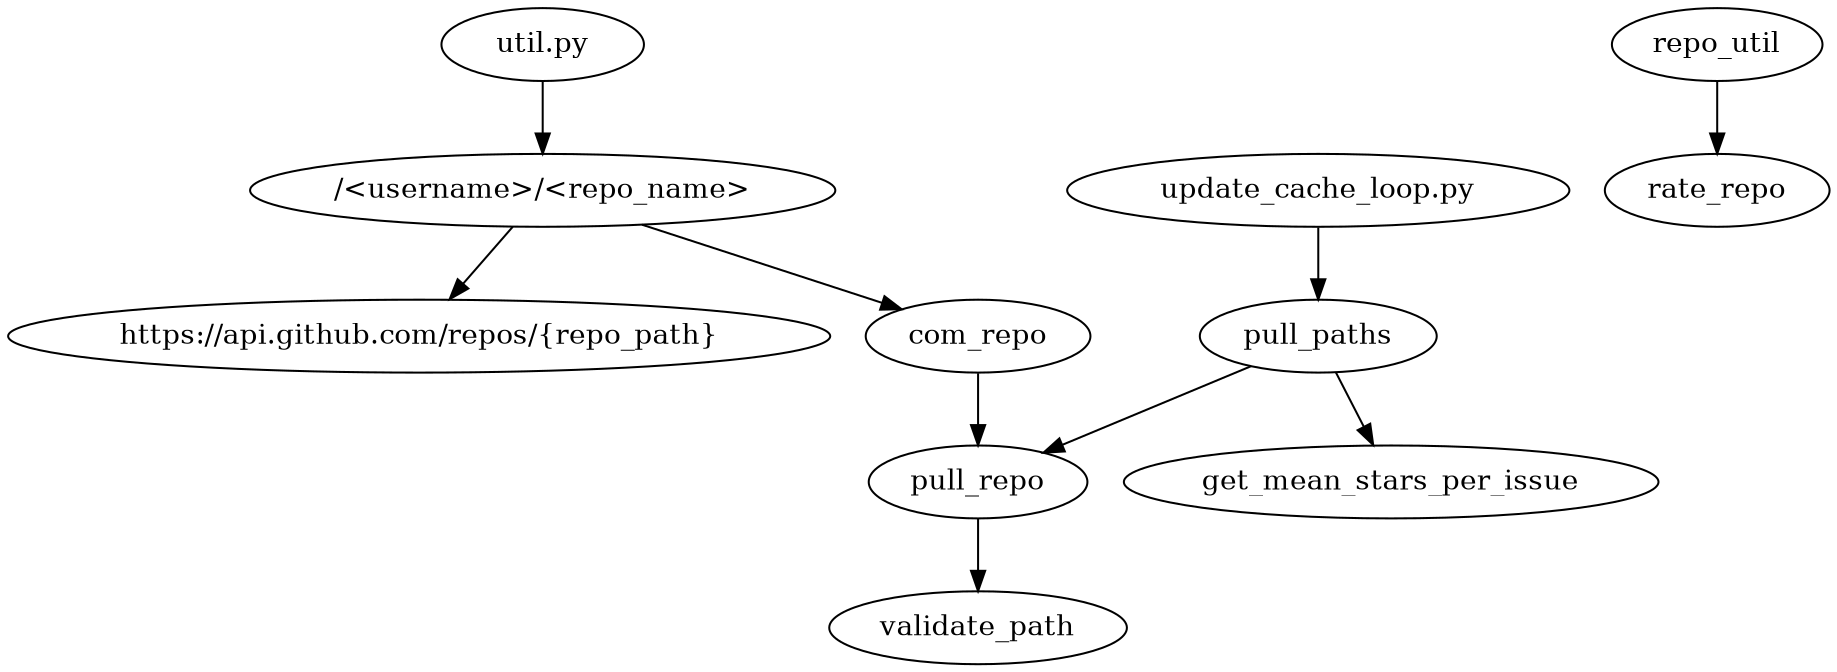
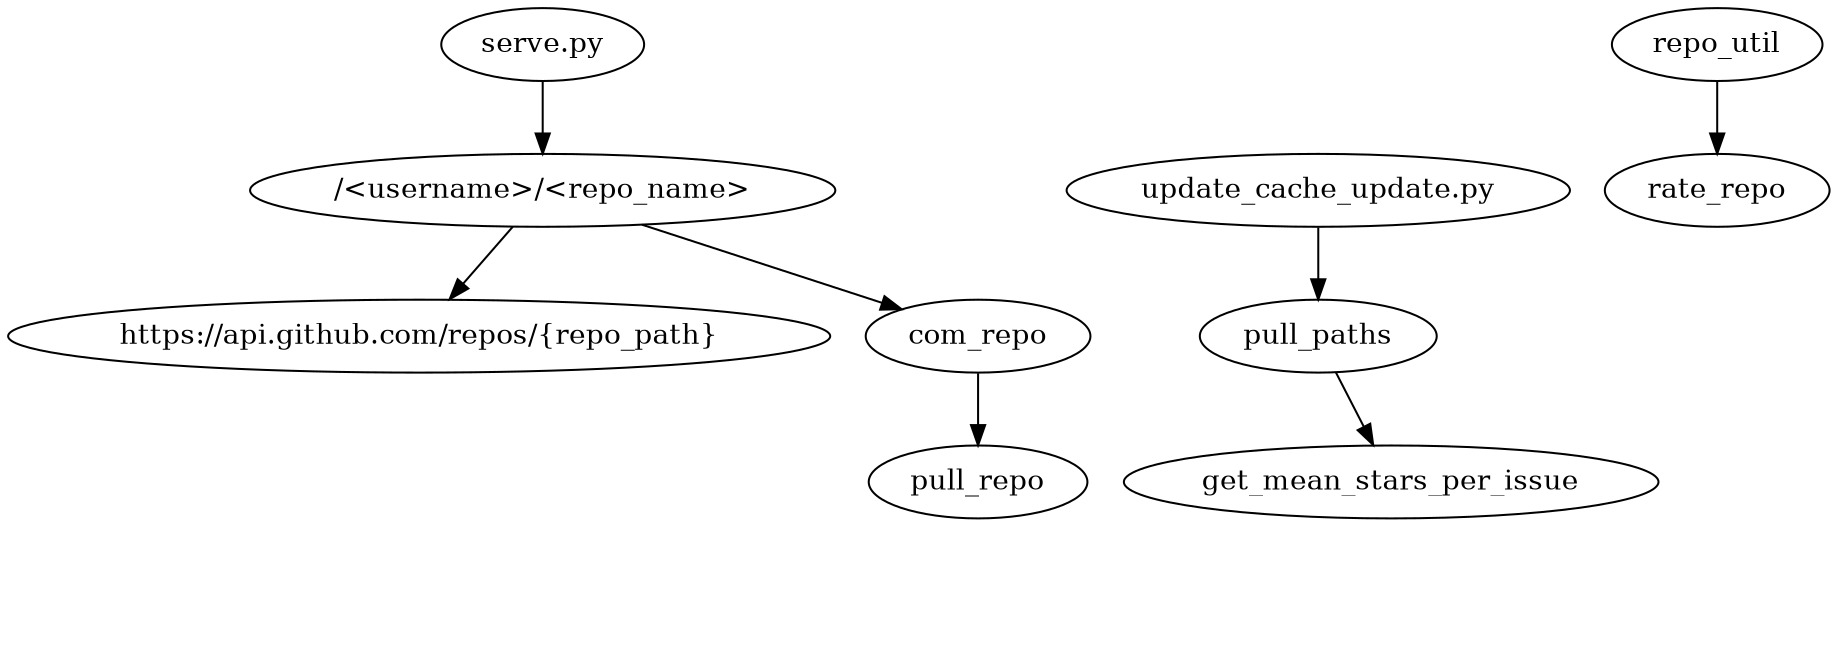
node "util.py": label "util.py" -> "serve.py"
node "update_cache_loop.py": label "update_cache_loop.py" -> "update_cache_update.py"
edge "pull_paths" -> "pull_repo": removed
node "validate_path": removed
